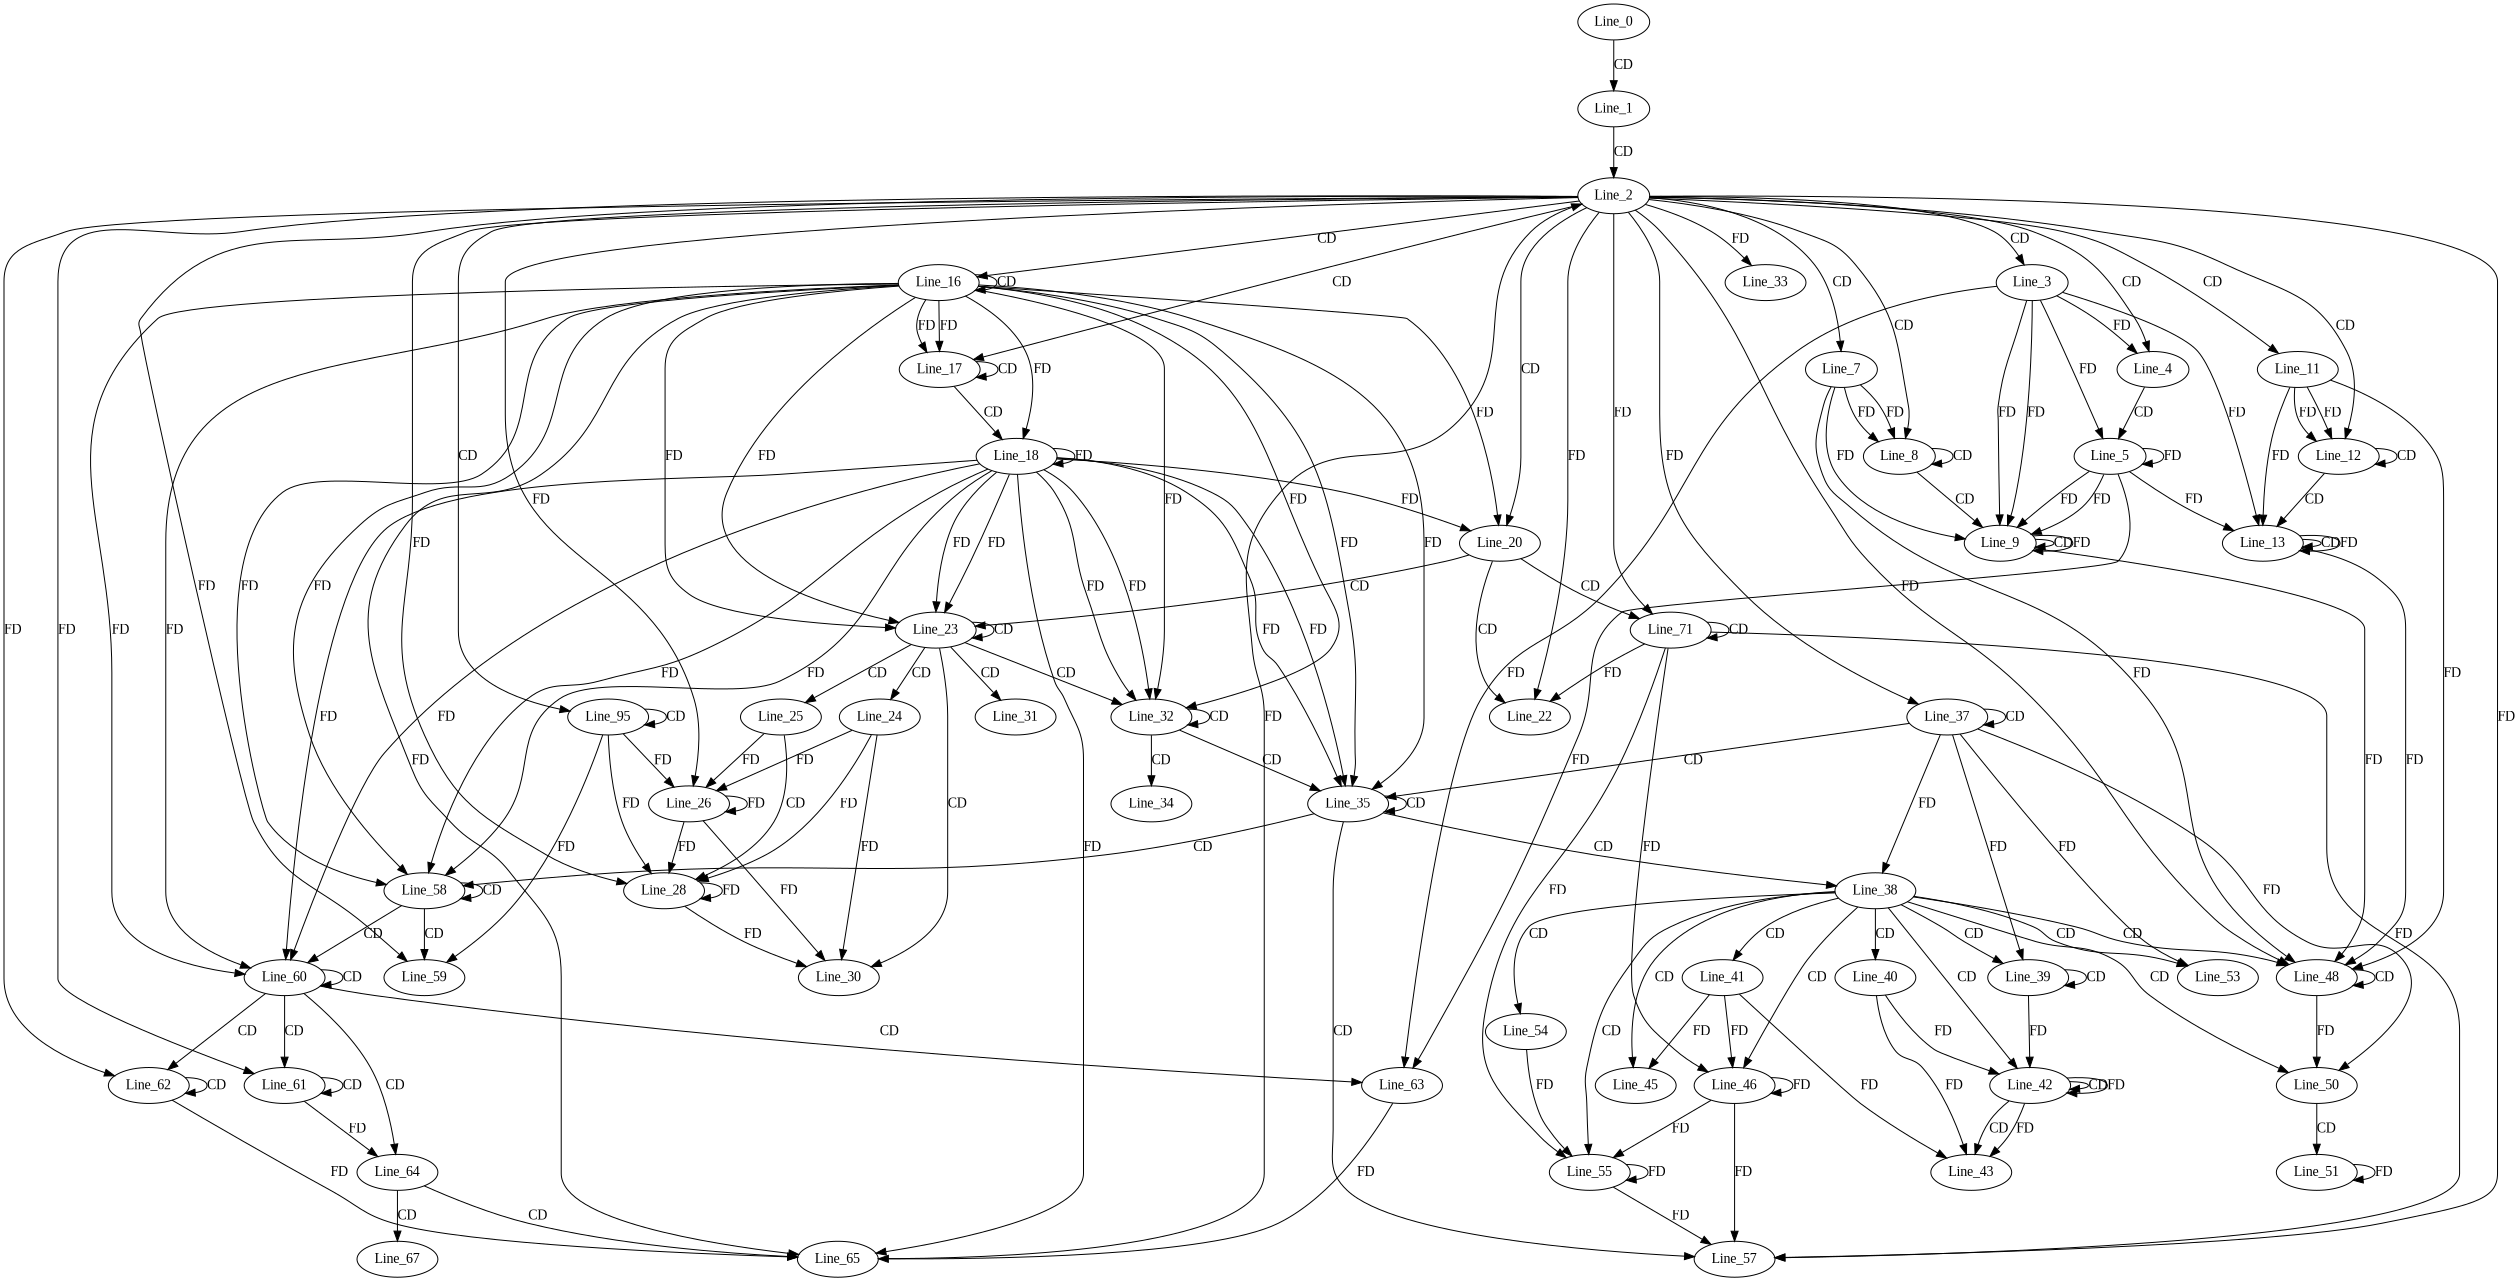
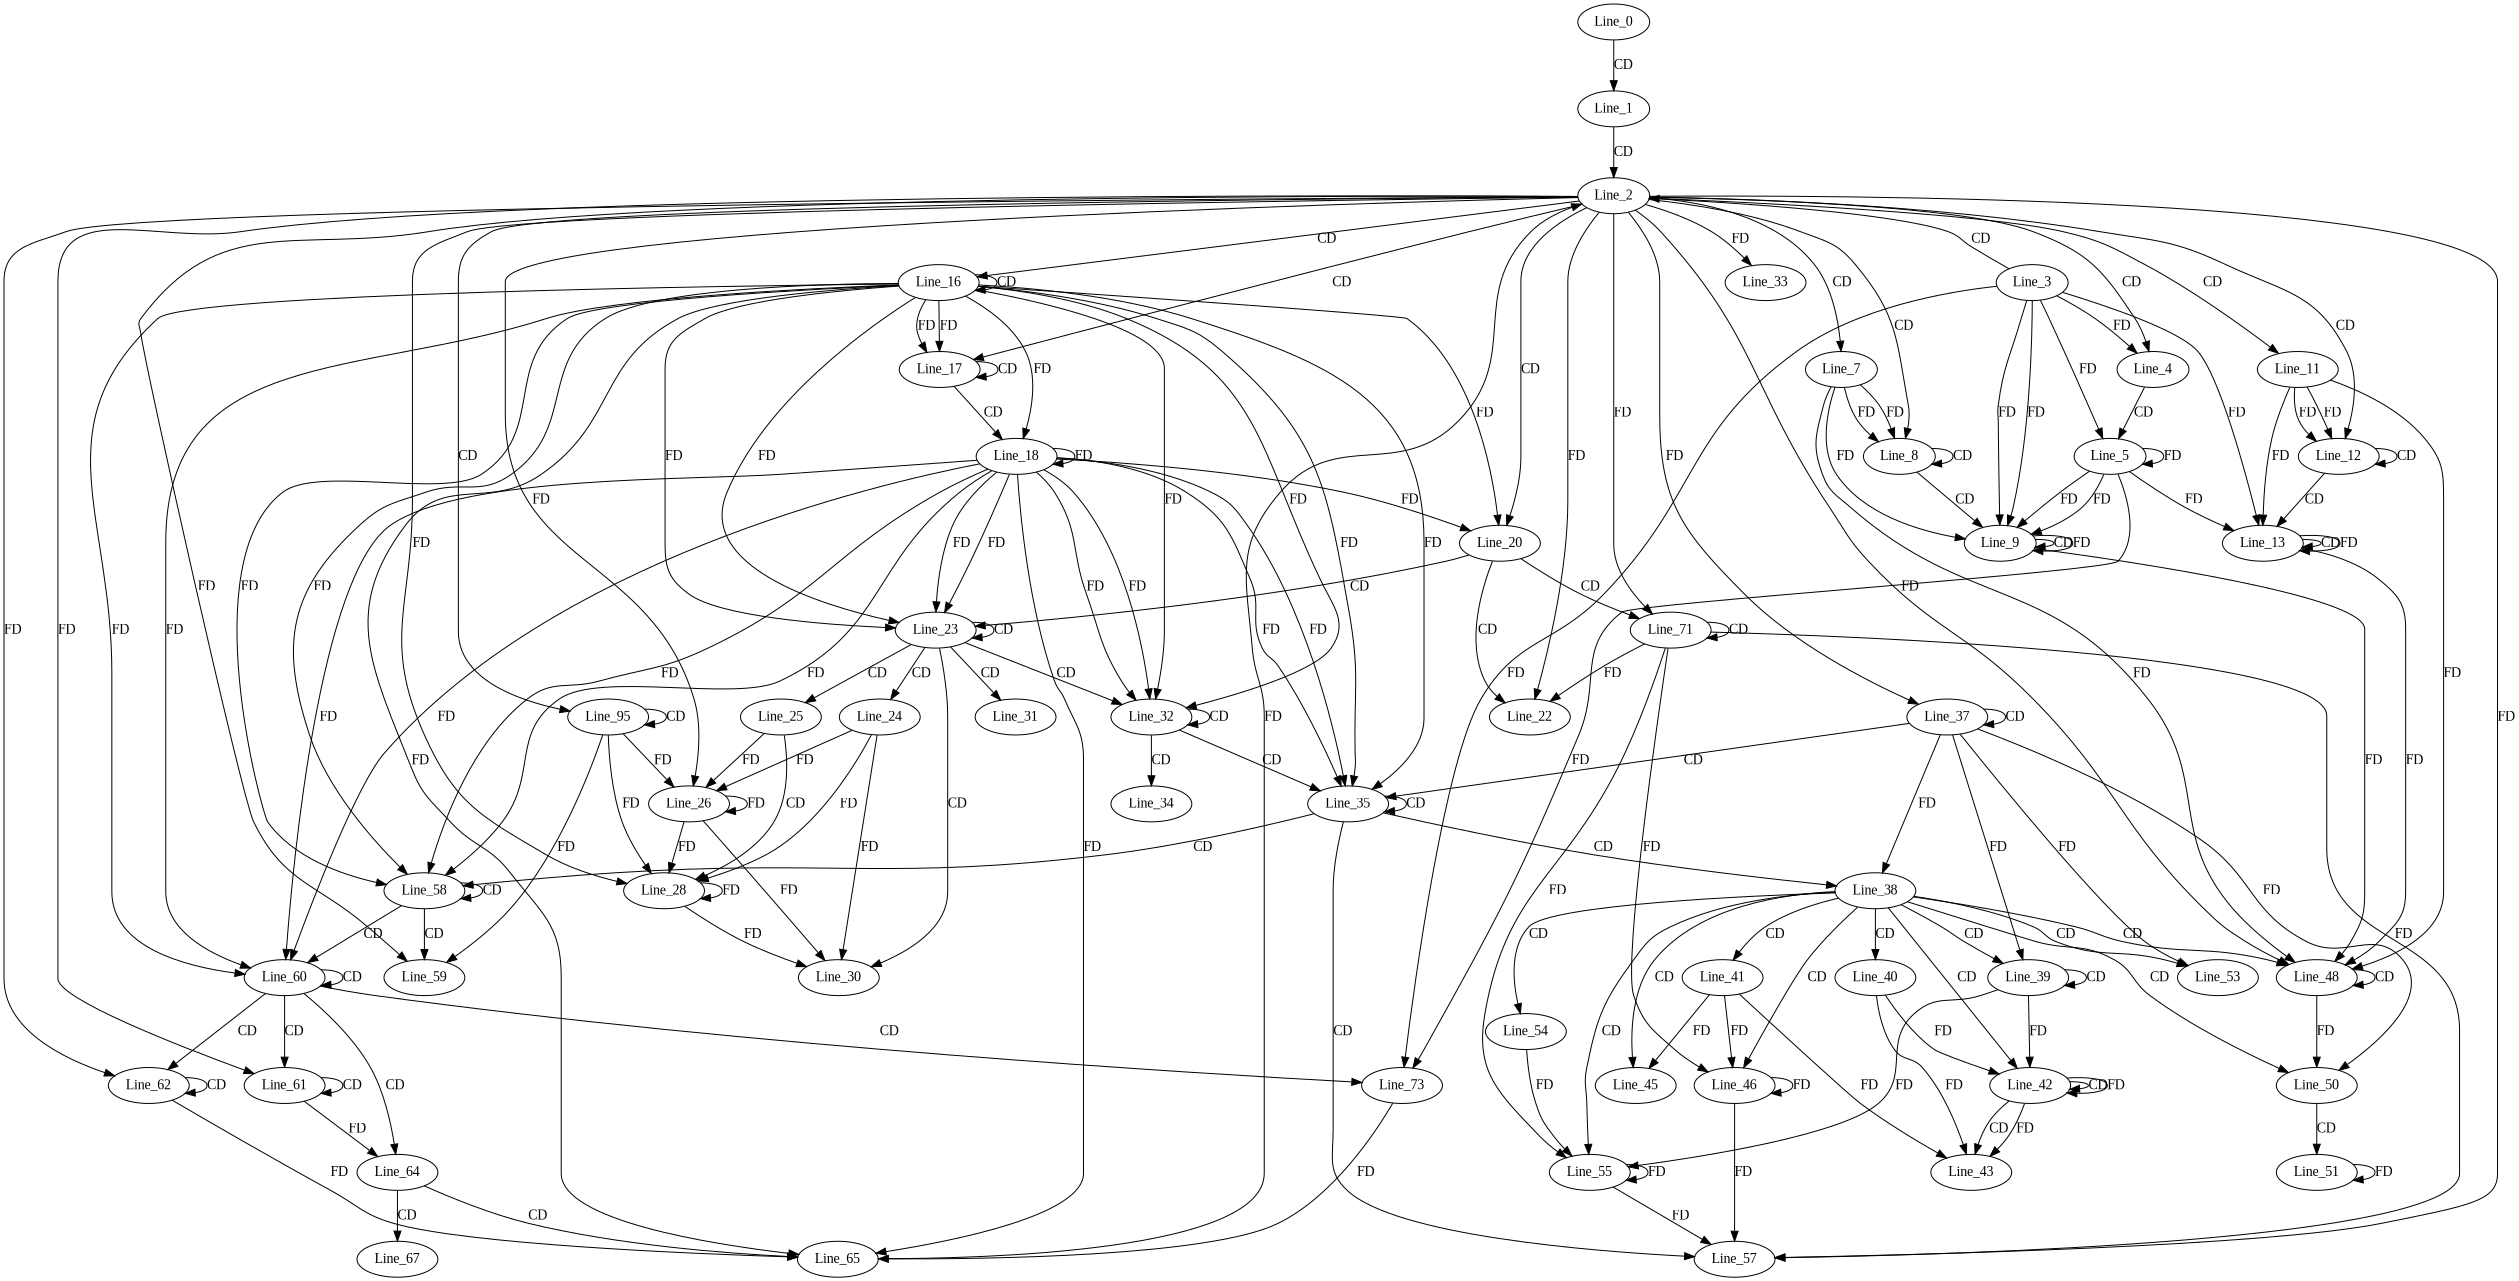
edge "Line_2" -> "Line_3": reversed
node "Line_63": label "Line_63" -> "Line_73"
edge "Line_46" -> "Line_55": now "Line_39" -> "Line_55"
